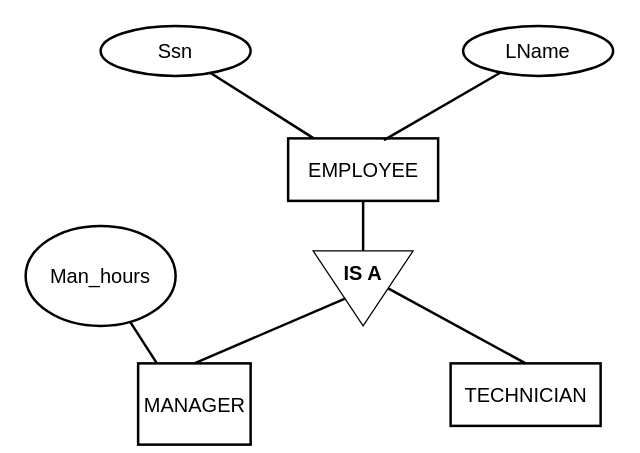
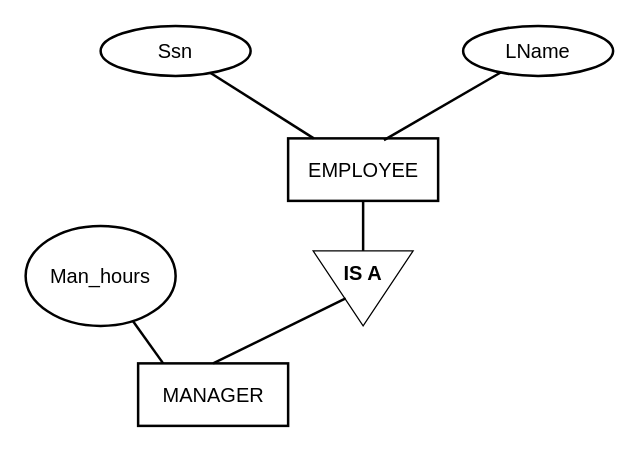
edge "IS A" -- "TECHNICIAN": removed
node "TECHNICIAN": removed
node "MANAGER": size 113x81 -> 150x63
